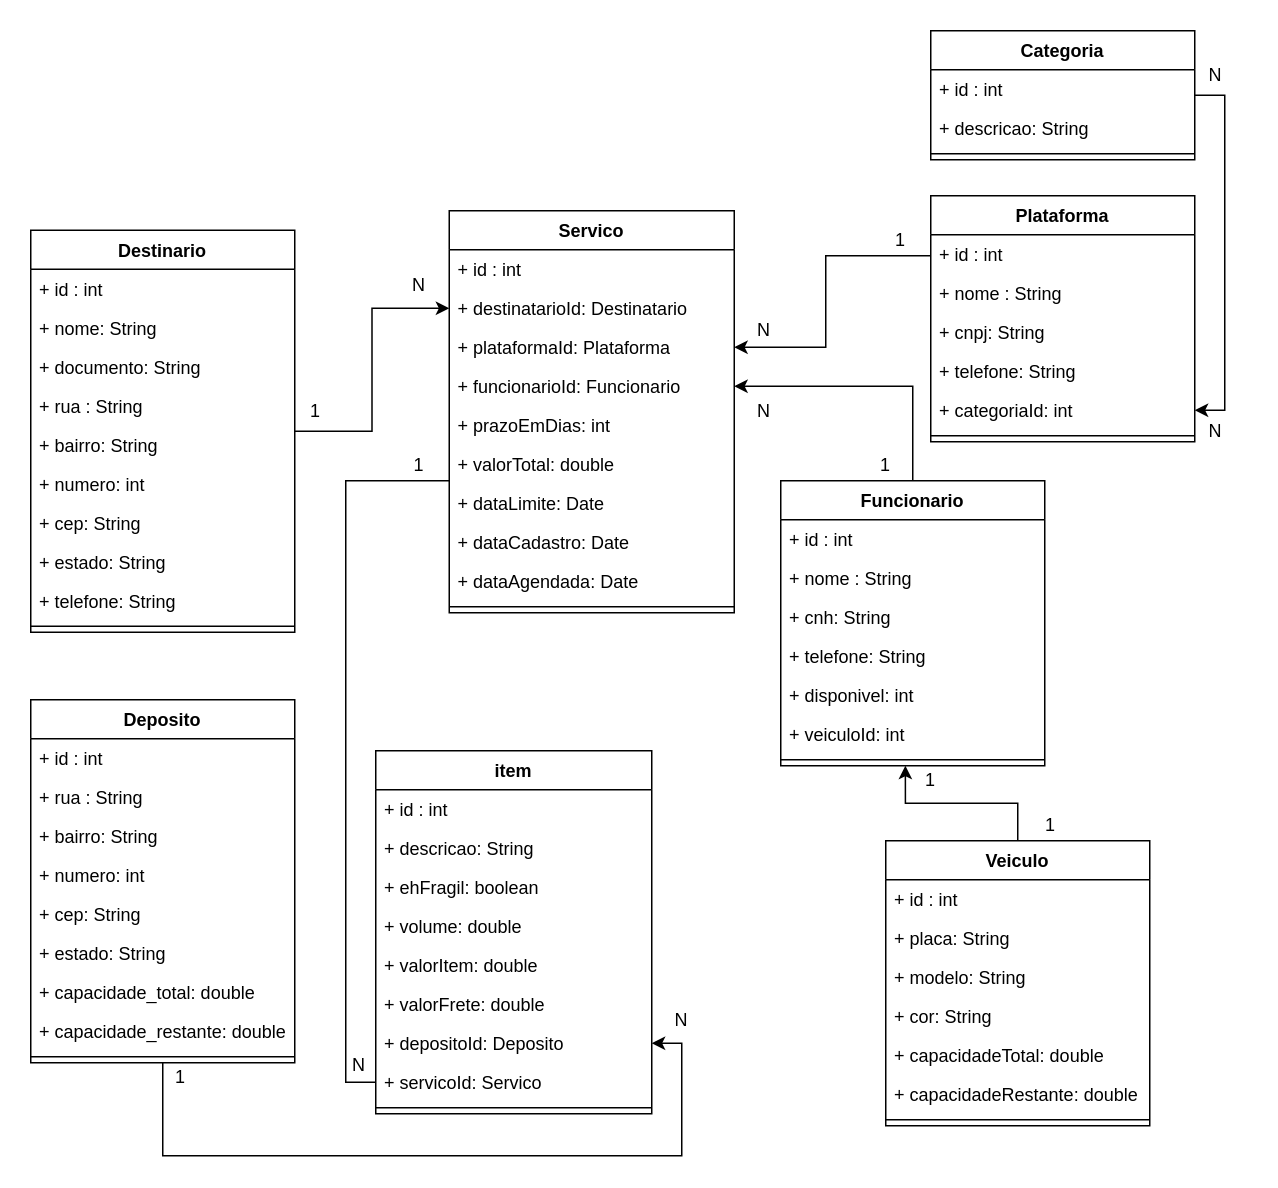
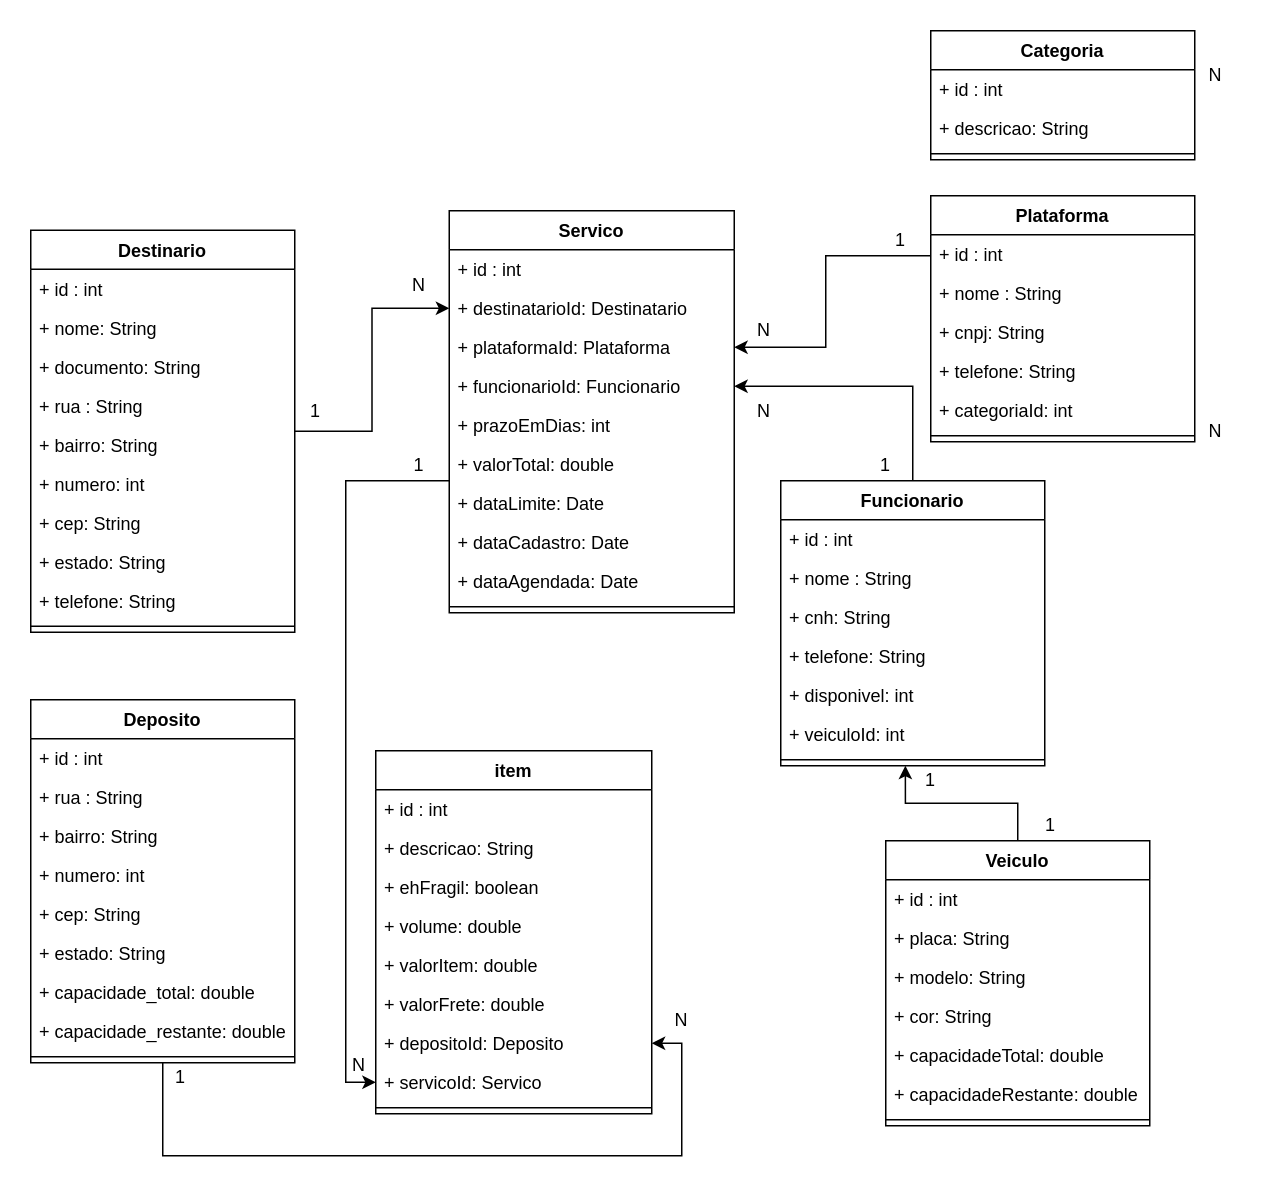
edge "Categoria" -> "+ categoriaId: int": removed
edge "Servico" -- "+ servicoId: Servico": arrowhead none -> classic
